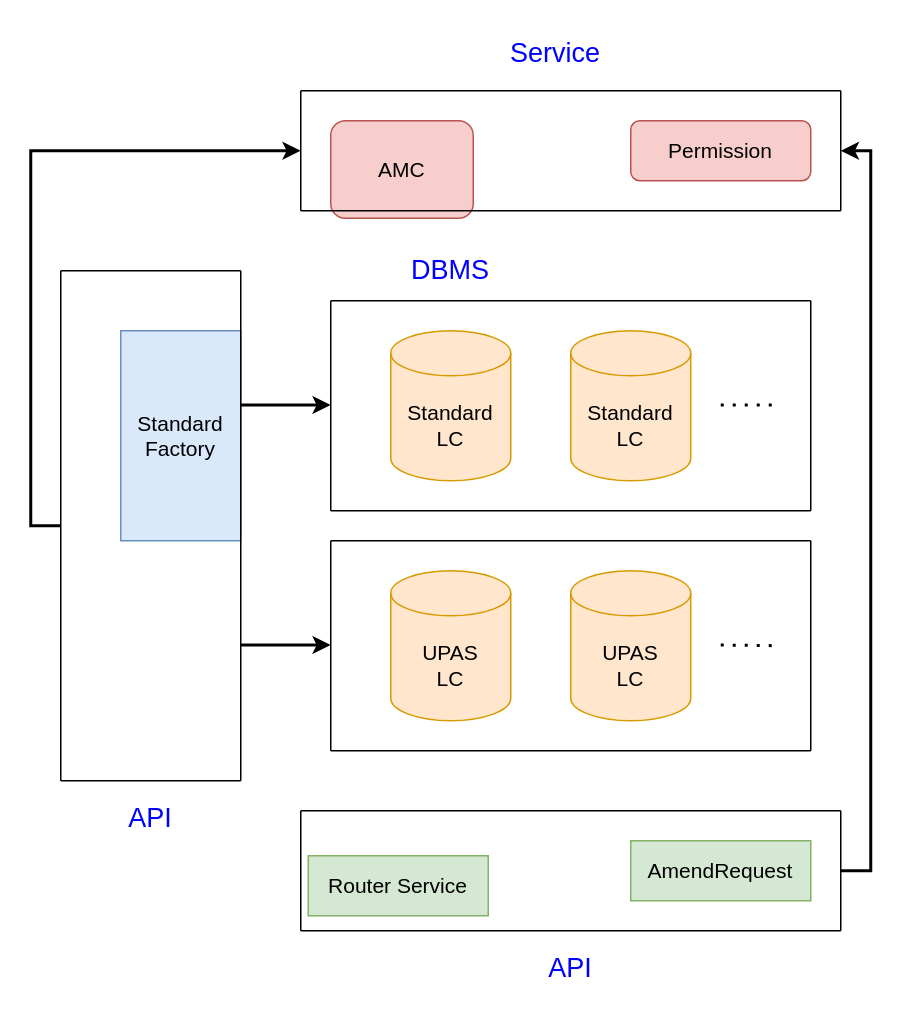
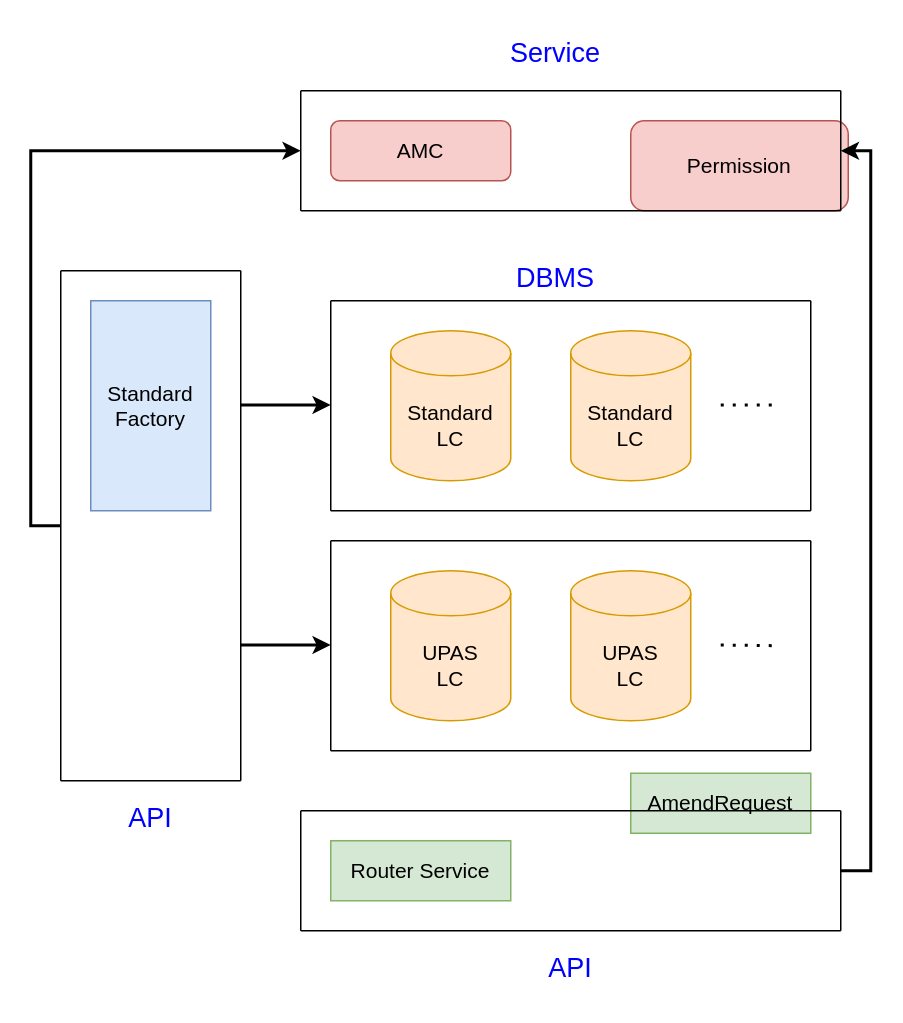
node "Permission": size 180x60 -> 218x90
node "AMC": size 143x98 -> 180x60
node "DBMS": moved (451, 271) -> (556, 278)
node "Standard Factory": moved (181, 436) -> (151, 406)
node "AmendRequest": moved (721, 871) -> (721, 803)
node "Router Service": moved (398, 886) -> (421, 871)
